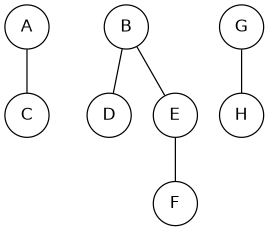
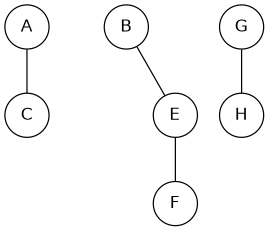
node "D": removed
